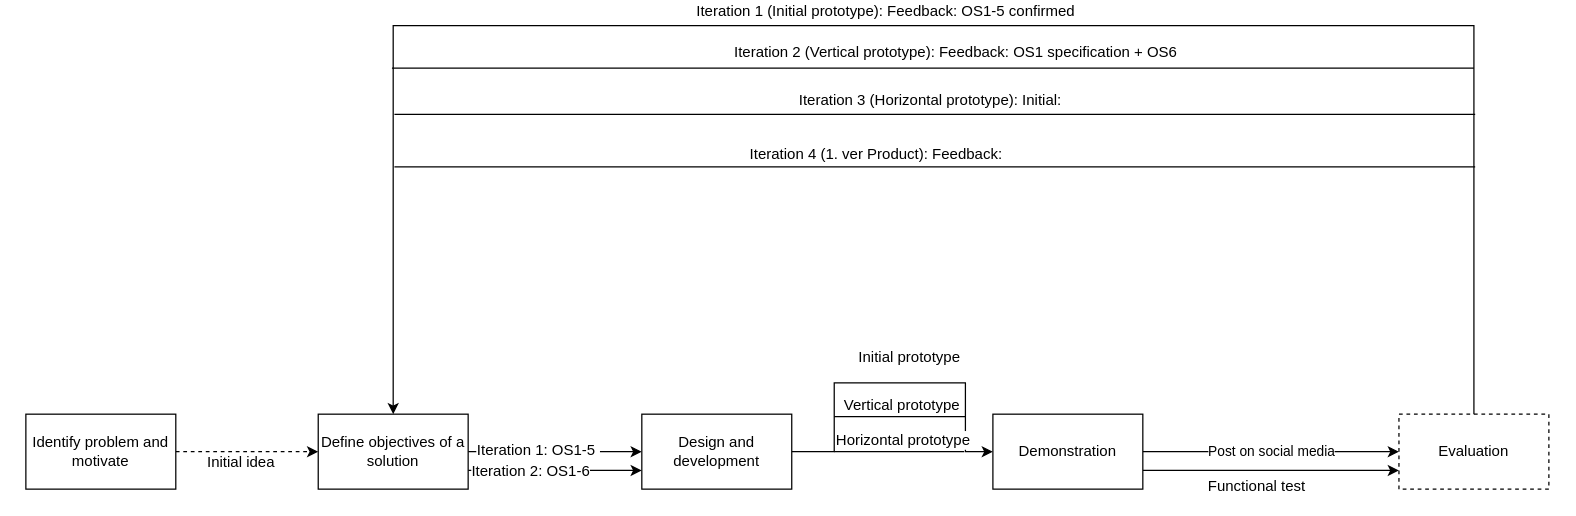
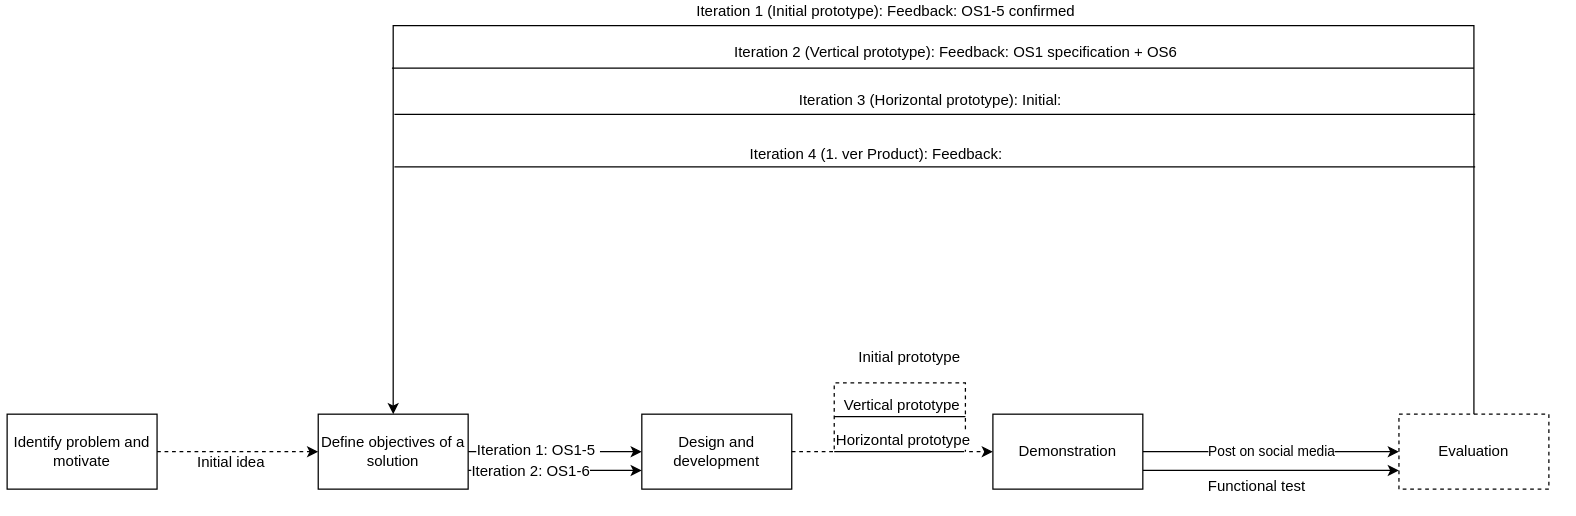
edge "Design and development" -> "Demonstration": style solid -> dashed
node "Identify problem and motivate": moved (101, 452) -> (82, 452)
